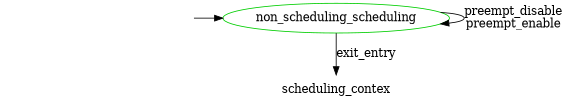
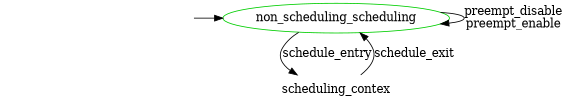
edge "non_scheduling_scheduling" -> "scheduling_contex": label "exit_entry" -> "schedule_entry"
edge "scheduling_contex" -> "non_scheduling_scheduling": added, label "schedule_exit"
